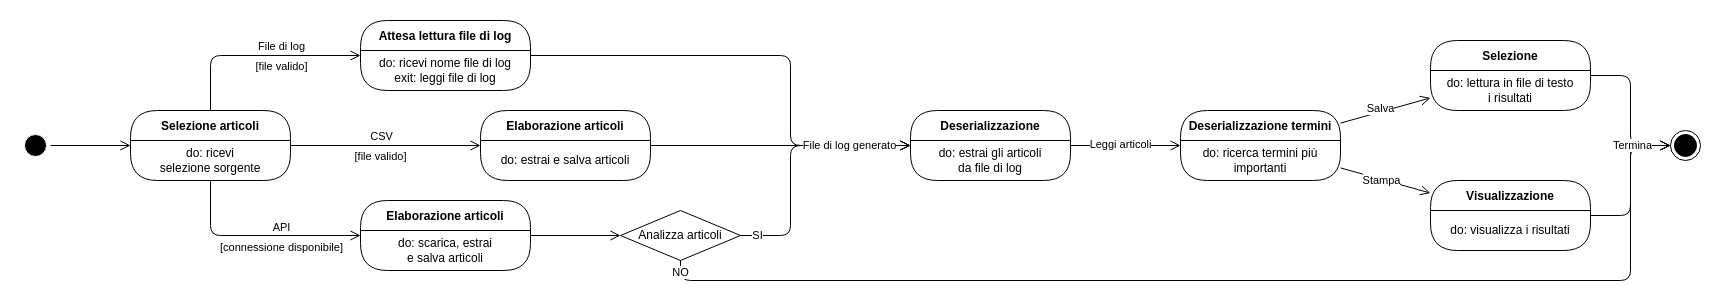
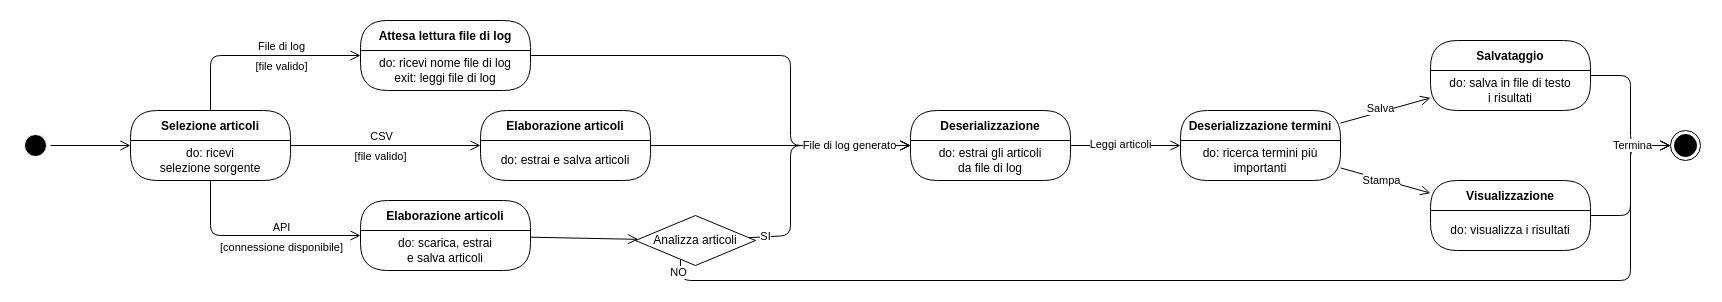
node "Selezione": label "Selezione" -> "Salvataggio"
node "do: lettura in file di testo i risultati": label "do: lettura in file di testo i risultati" -> "do: salva in file di testo i risultati"
node "Analizza articoli": moved (681, 236) -> (696, 241)
